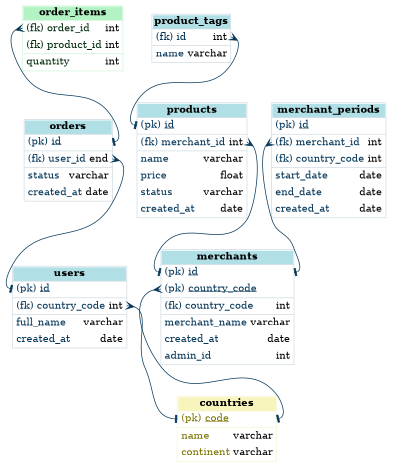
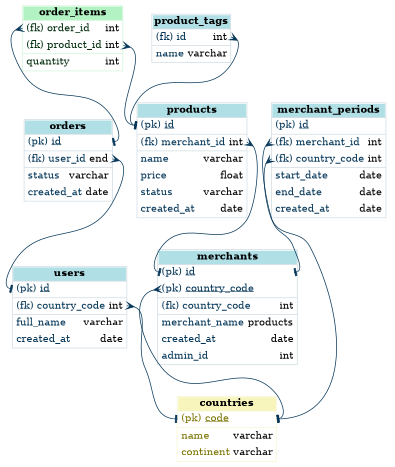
edge "order_items" -- "products": added
edge "merchant_periods" -- "countries": added
node "merchants": text "varchar" -> "products"
